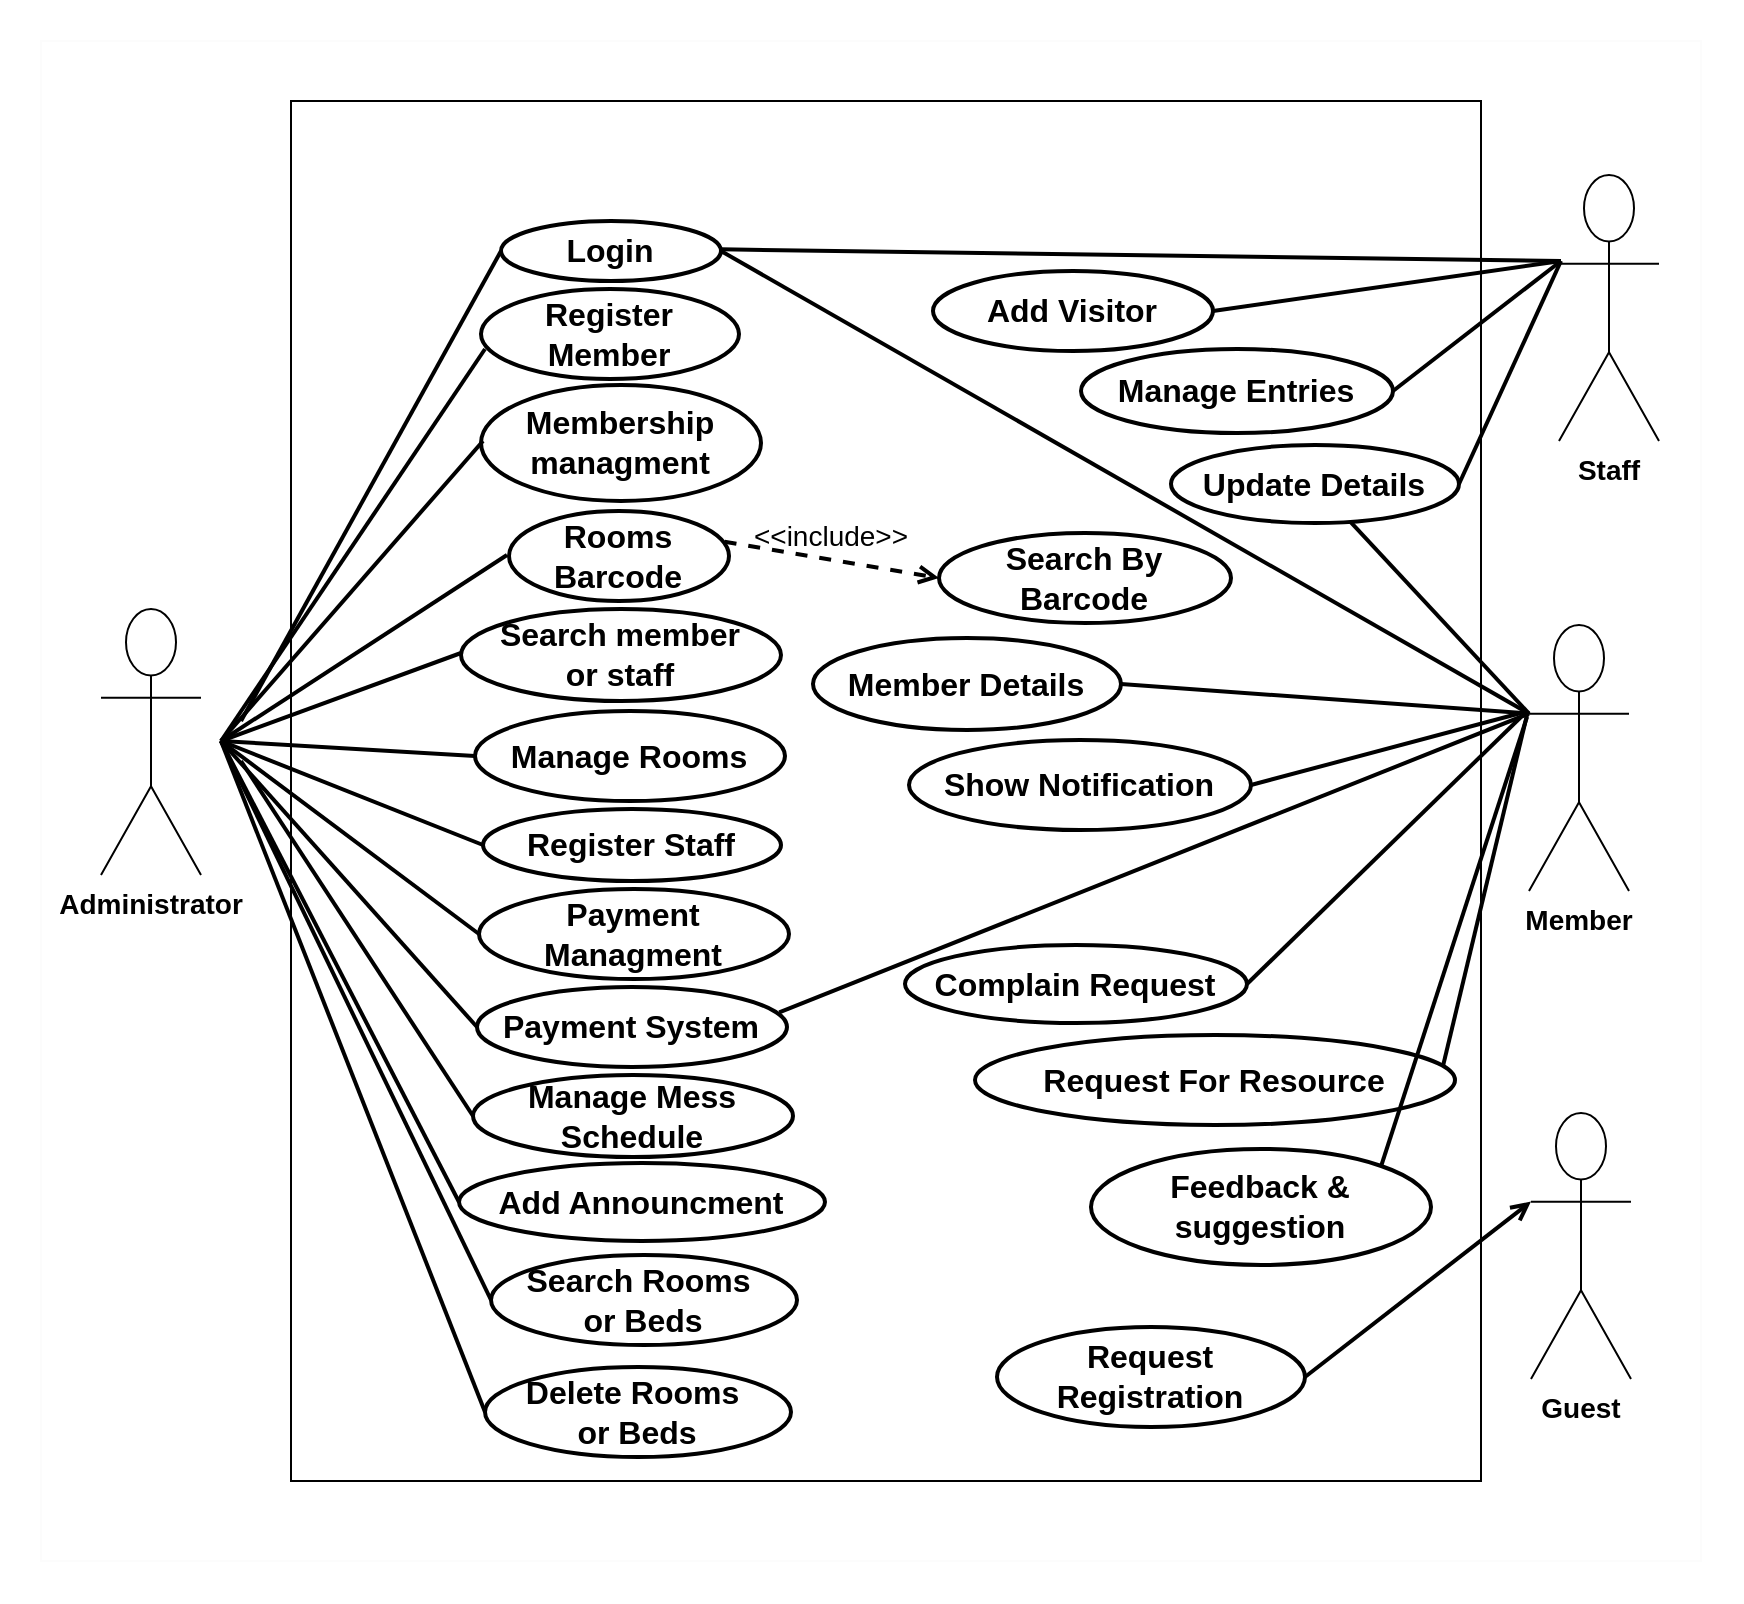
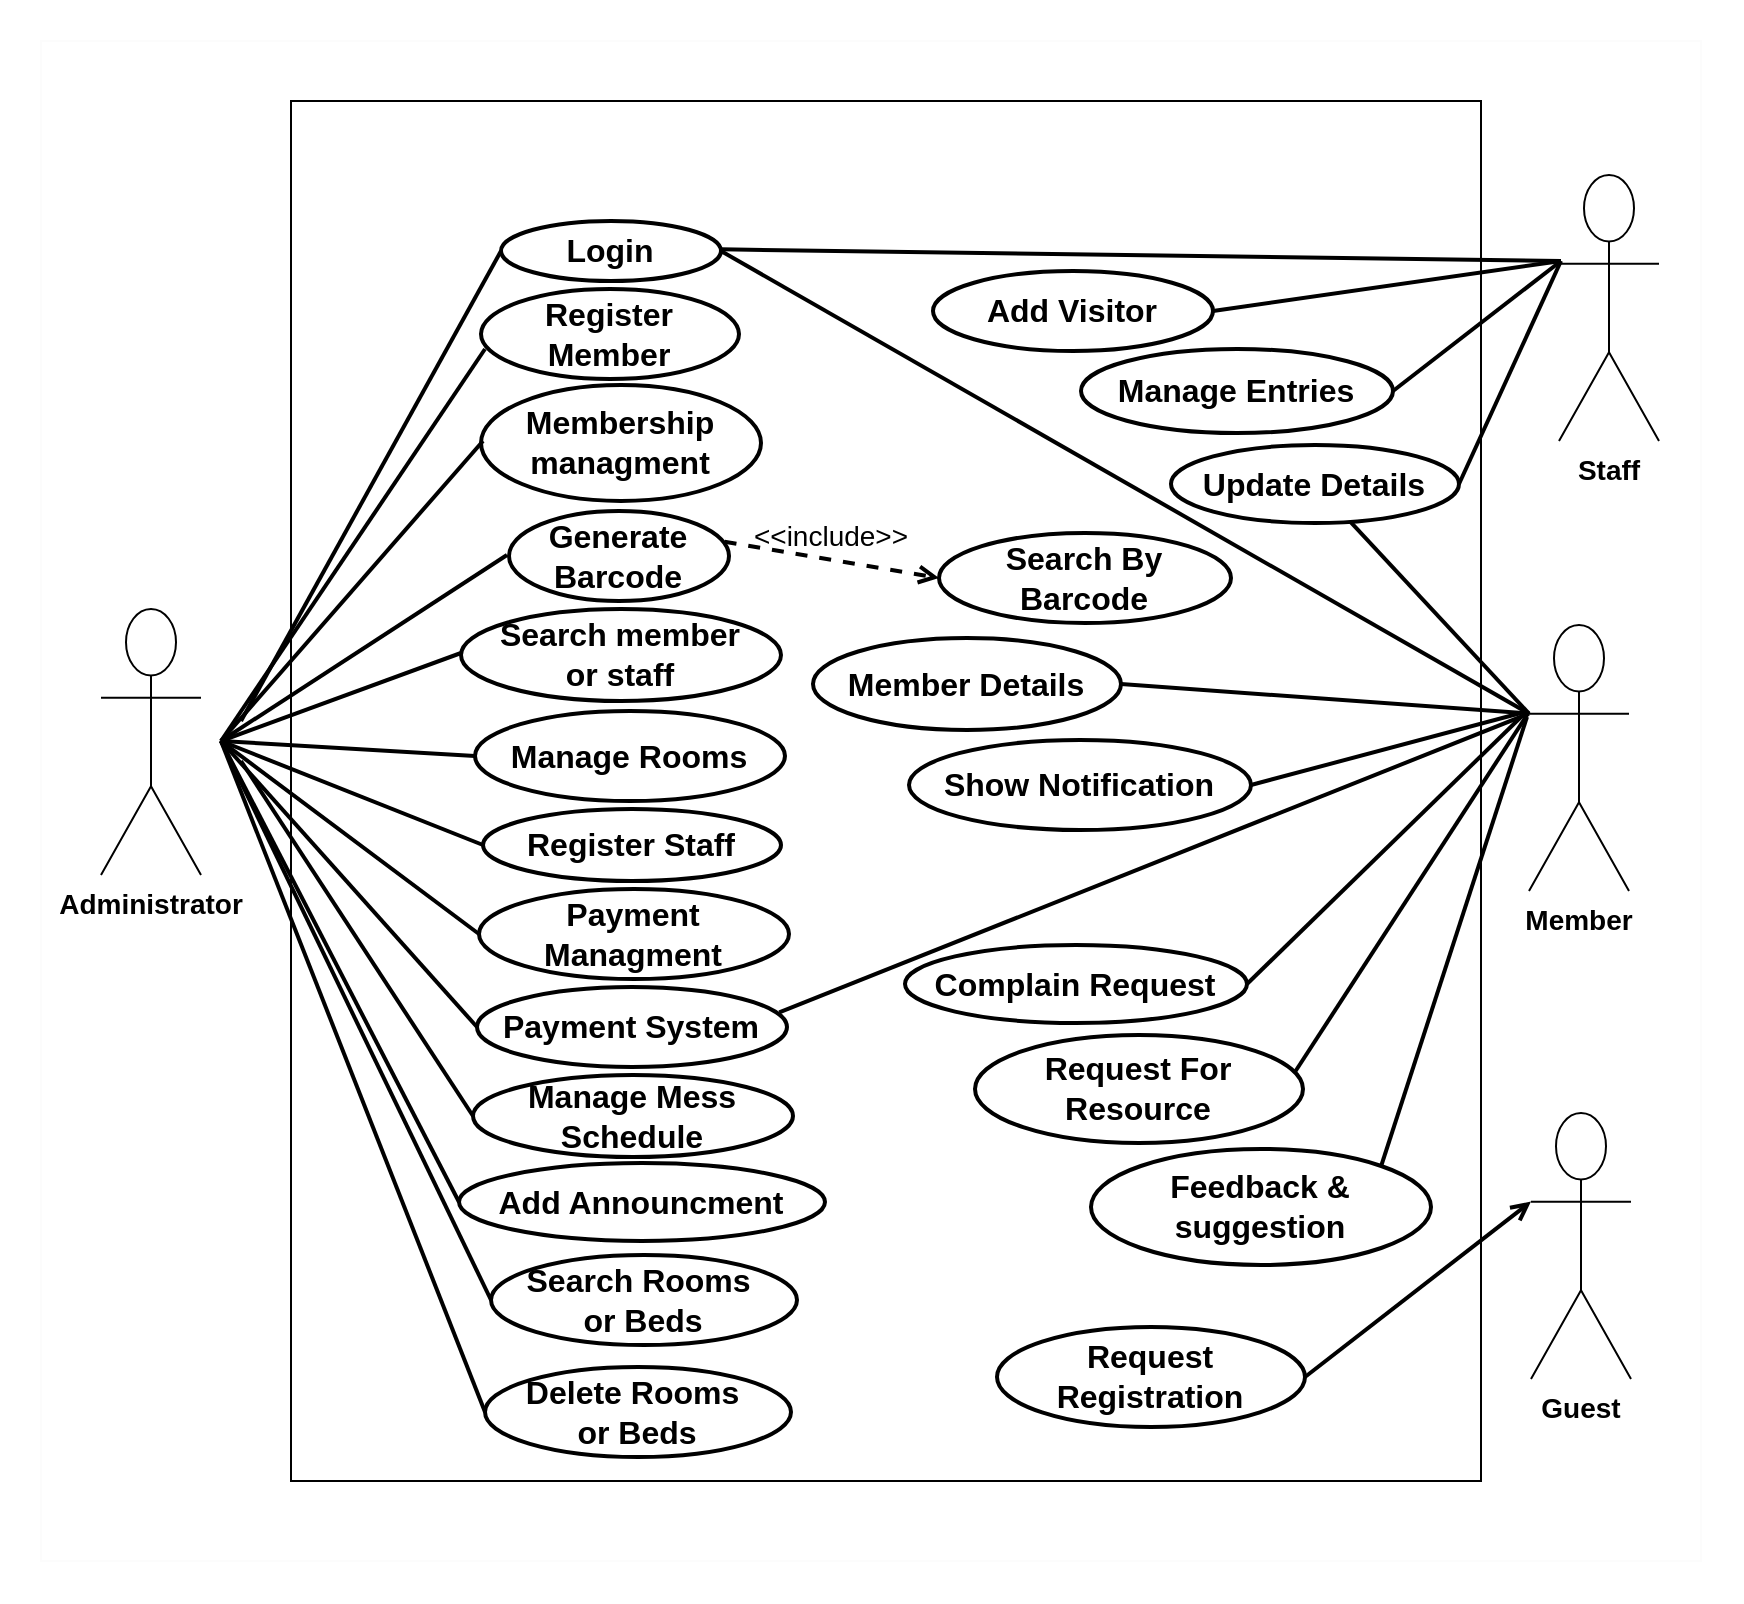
node "Rooms Barcode": label "Rooms Barcode" -> "Generate Barcode"
node "Request For Resource": size 480x90 -> 328x108
